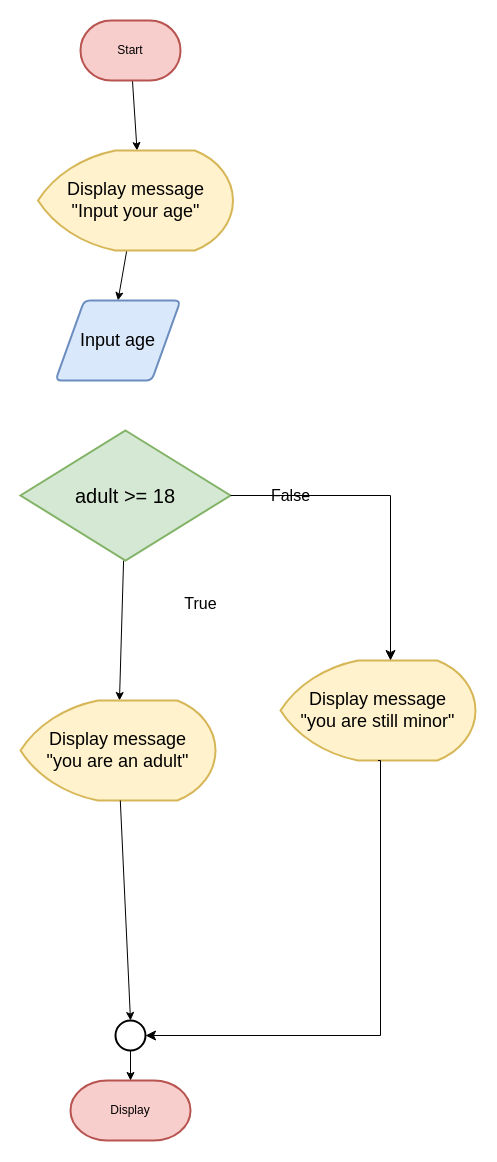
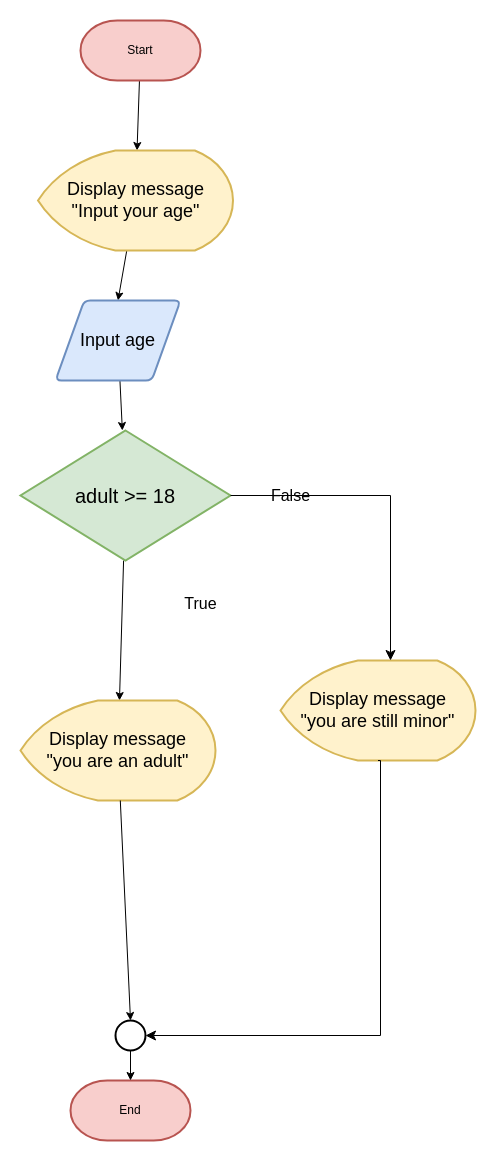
node "Start": size 100x60 -> 120x60
edge "Input age" -> "adult >= 18": added
node "Display": label "Display" -> "End"
